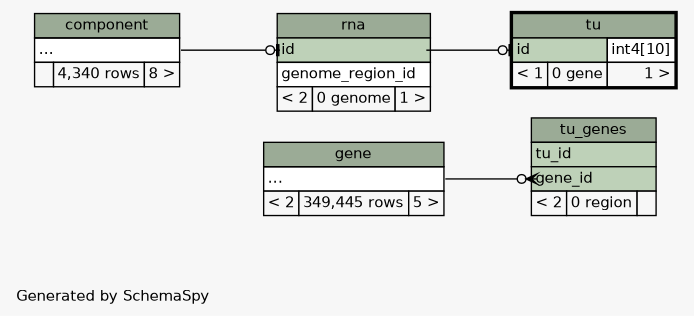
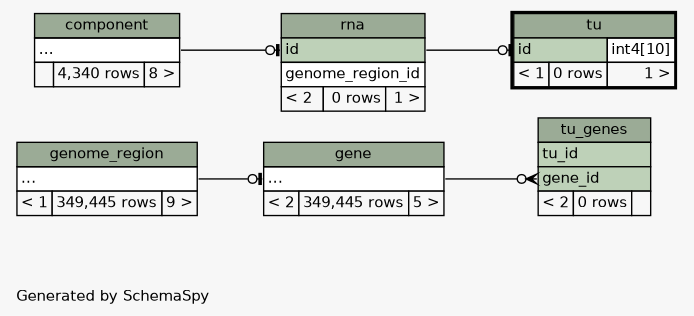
node "tu": text "0 gene" -> "0 rows"
node "rna": text "0 genome" -> "0 rows"
node "genome_region": added
node "tu_genes": text "0 region" -> "0 rows"
